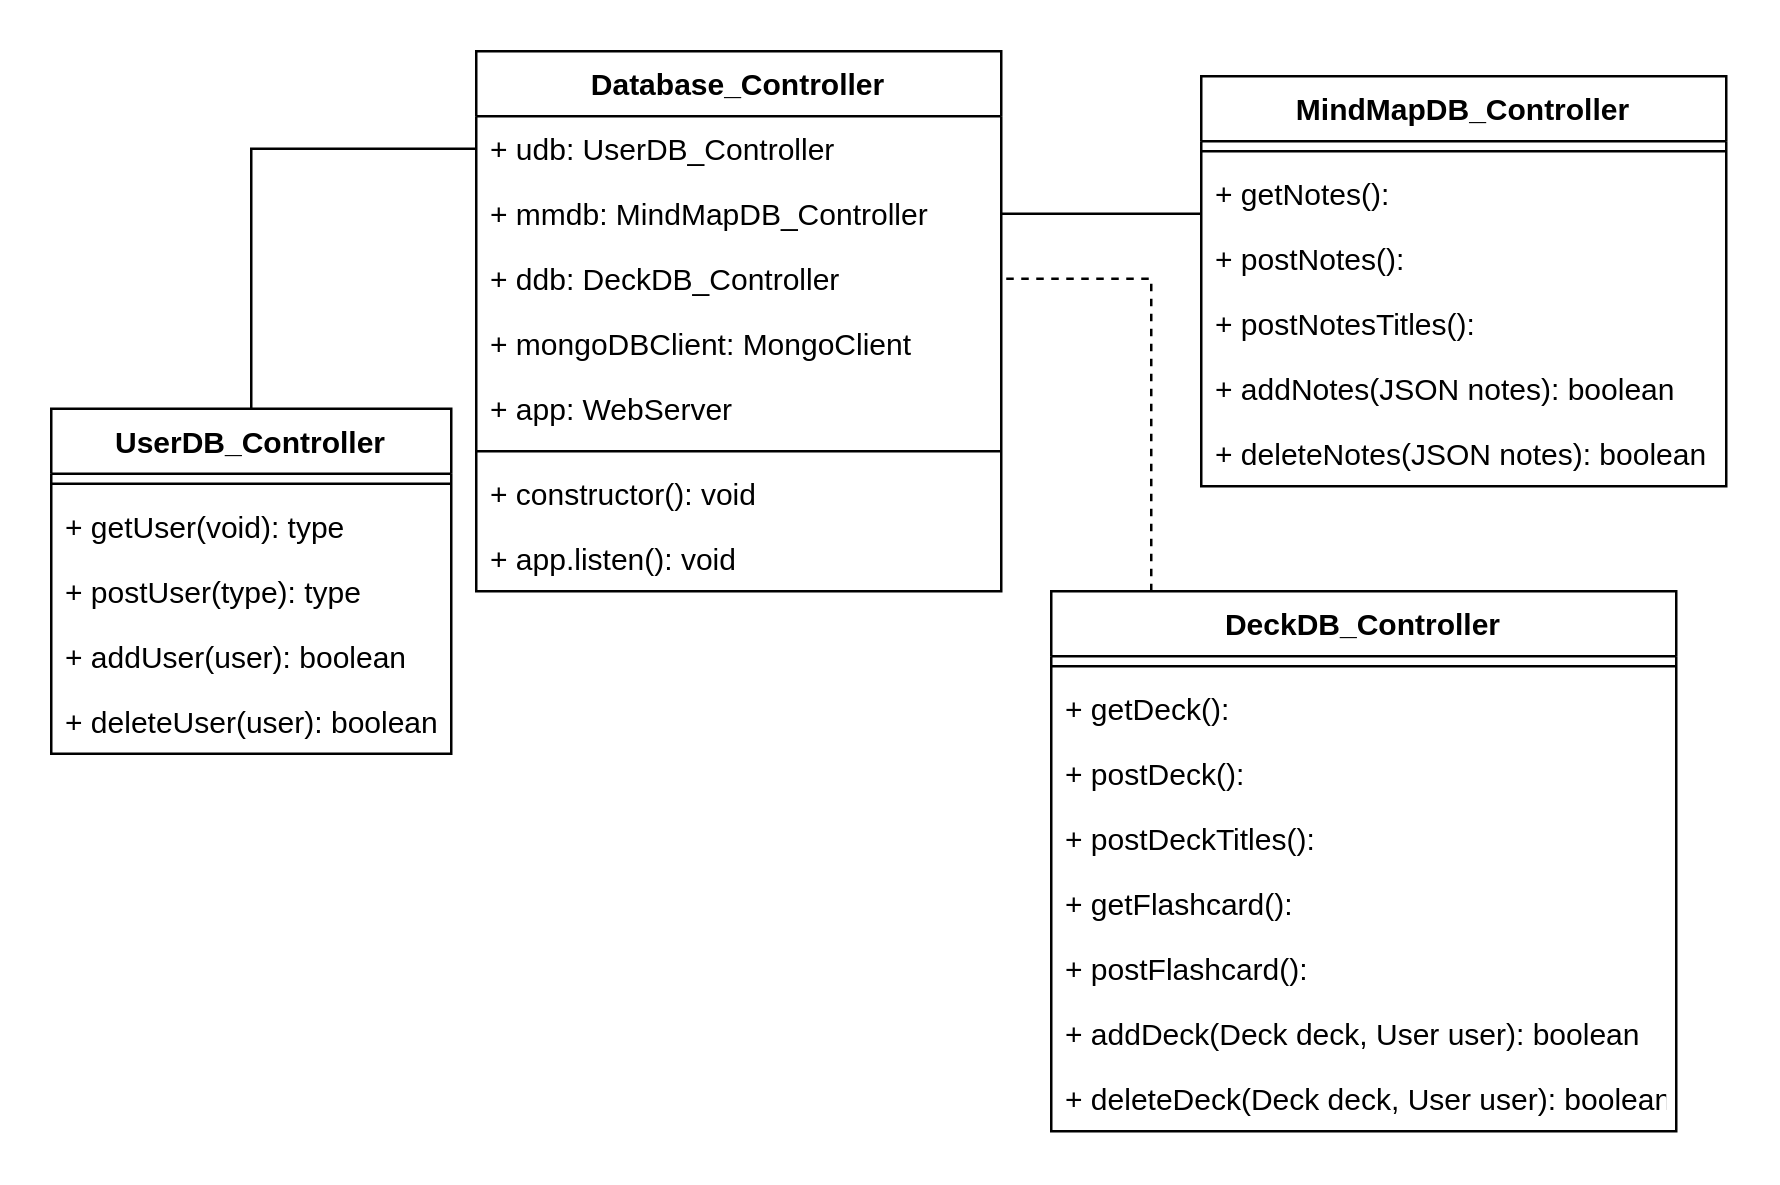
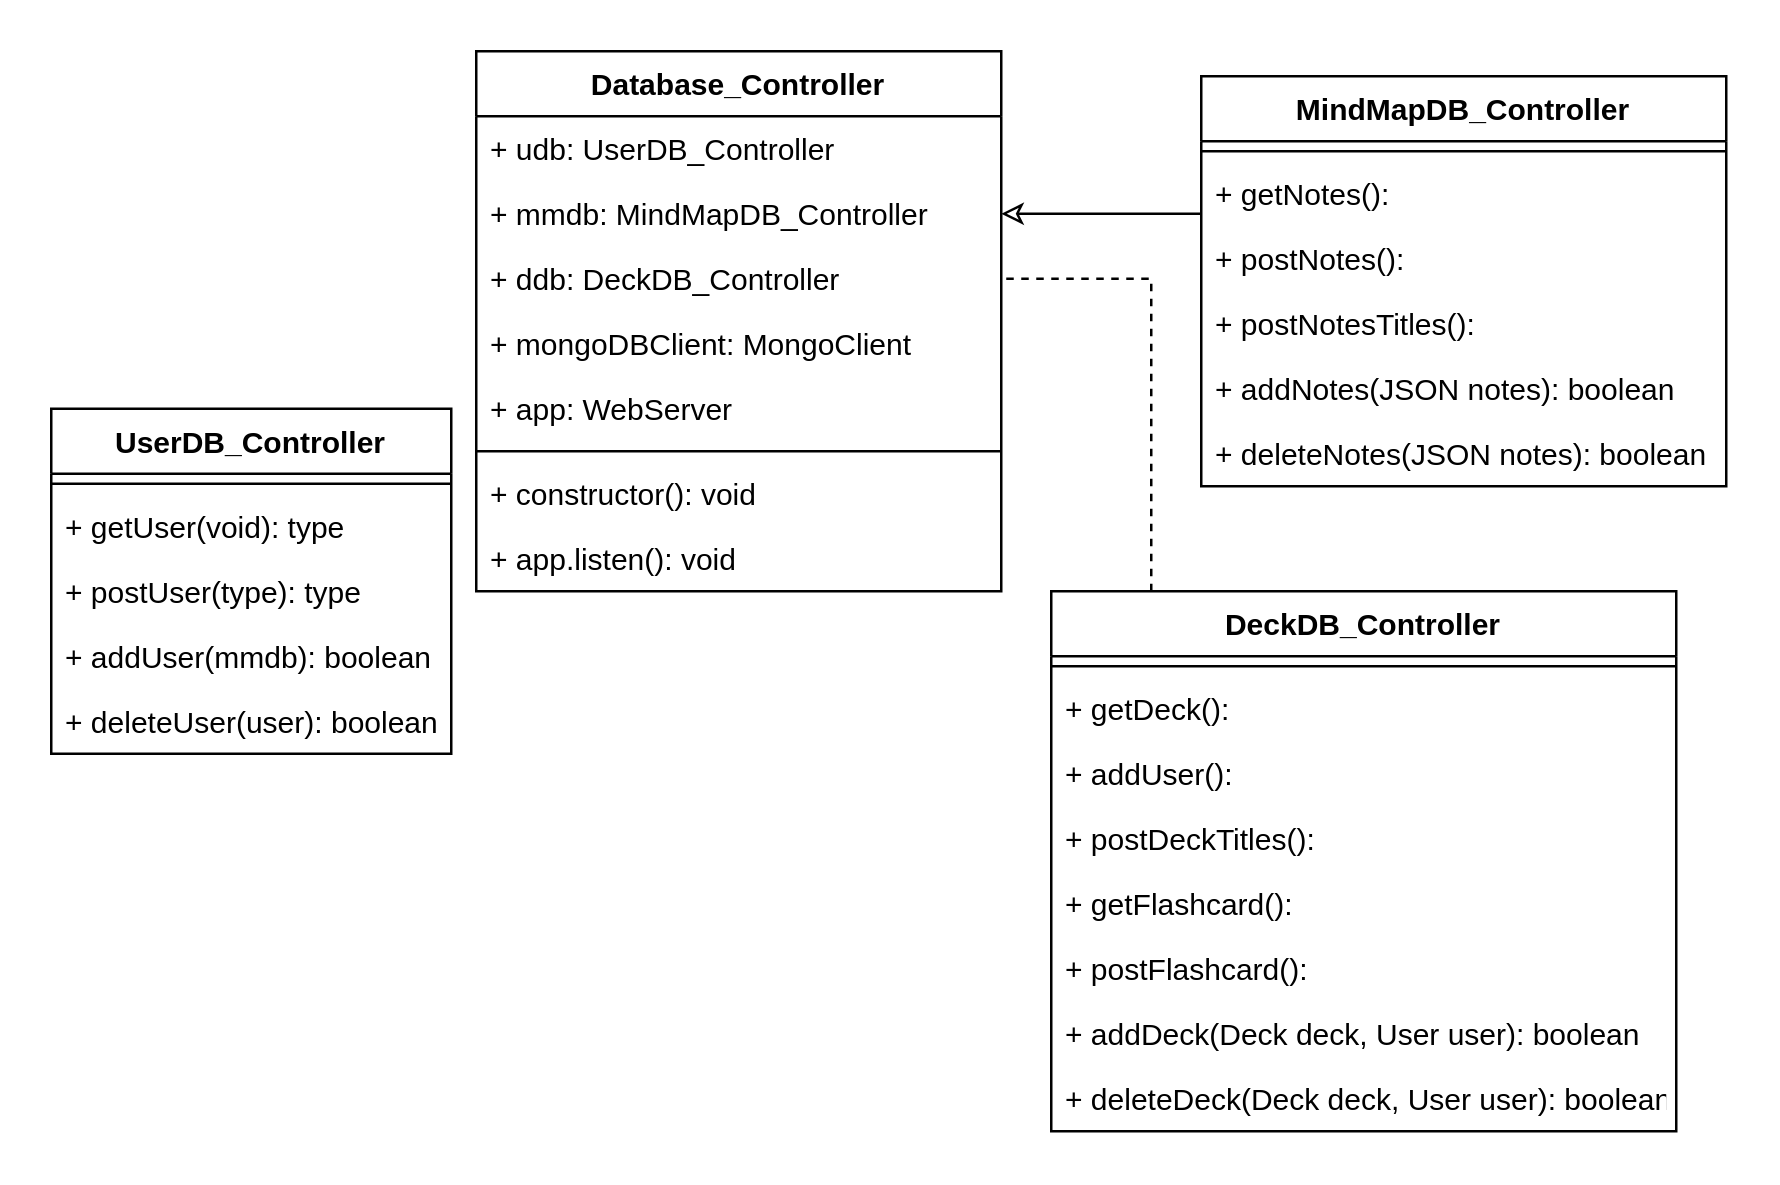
edge "+ udb: UserDB_Controller" -- "UserDB_Controller": removed
edge "+ mmdb: MindMapDB_Controller" -- "MindMapDB_Controller": arrowhead none -> classic
node "+ addUser(user): boolean": label "+ addUser(user): boolean" -> "+ addUser(mmdb): boolean"
node "+ postDeck():": label "+ postDeck():" -> "+ addUser():"
